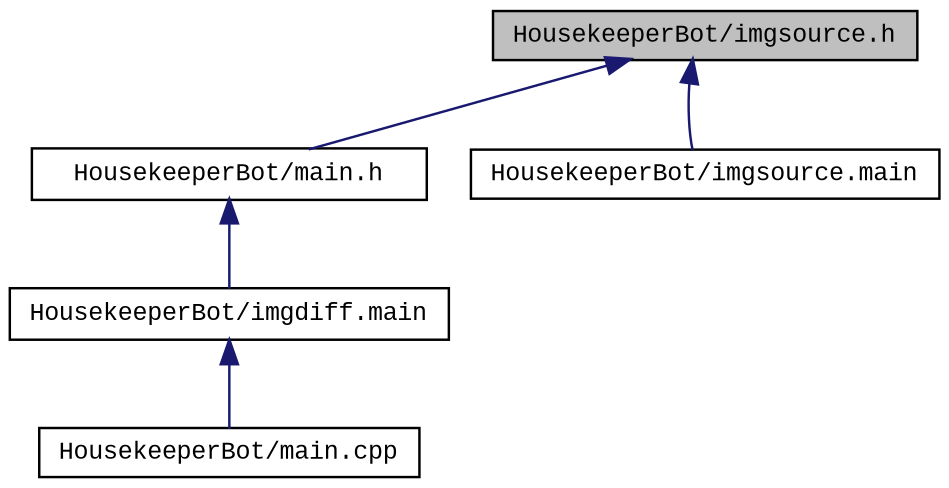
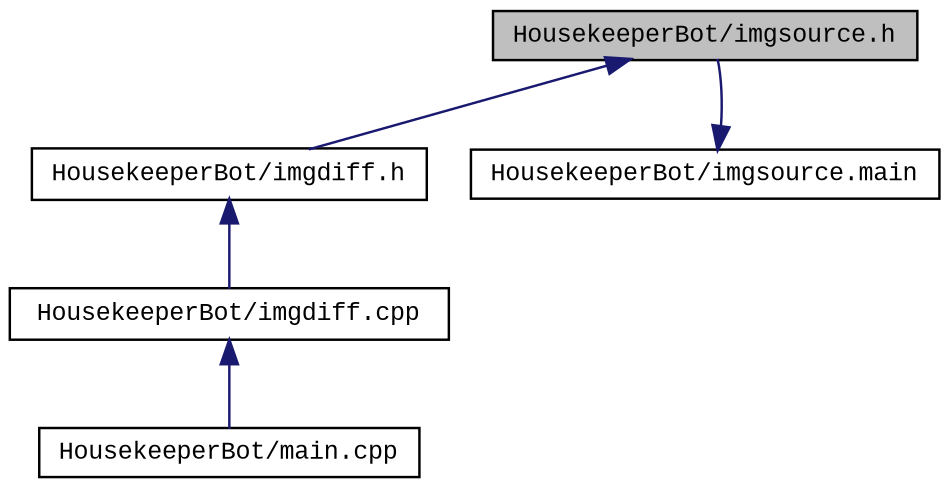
edge "HousekeeperBot/imgsource.main" -> "HousekeeperBot/imgsource.h": reversed
node "HousekeeperBot/main.h": label "HousekeeperBot/main.h" -> "HousekeeperBot/imgdiff.h"
node "HousekeeperBot/imgdiff.main": label "HousekeeperBot/imgdiff.main" -> "HousekeeperBot/imgdiff.cpp"
